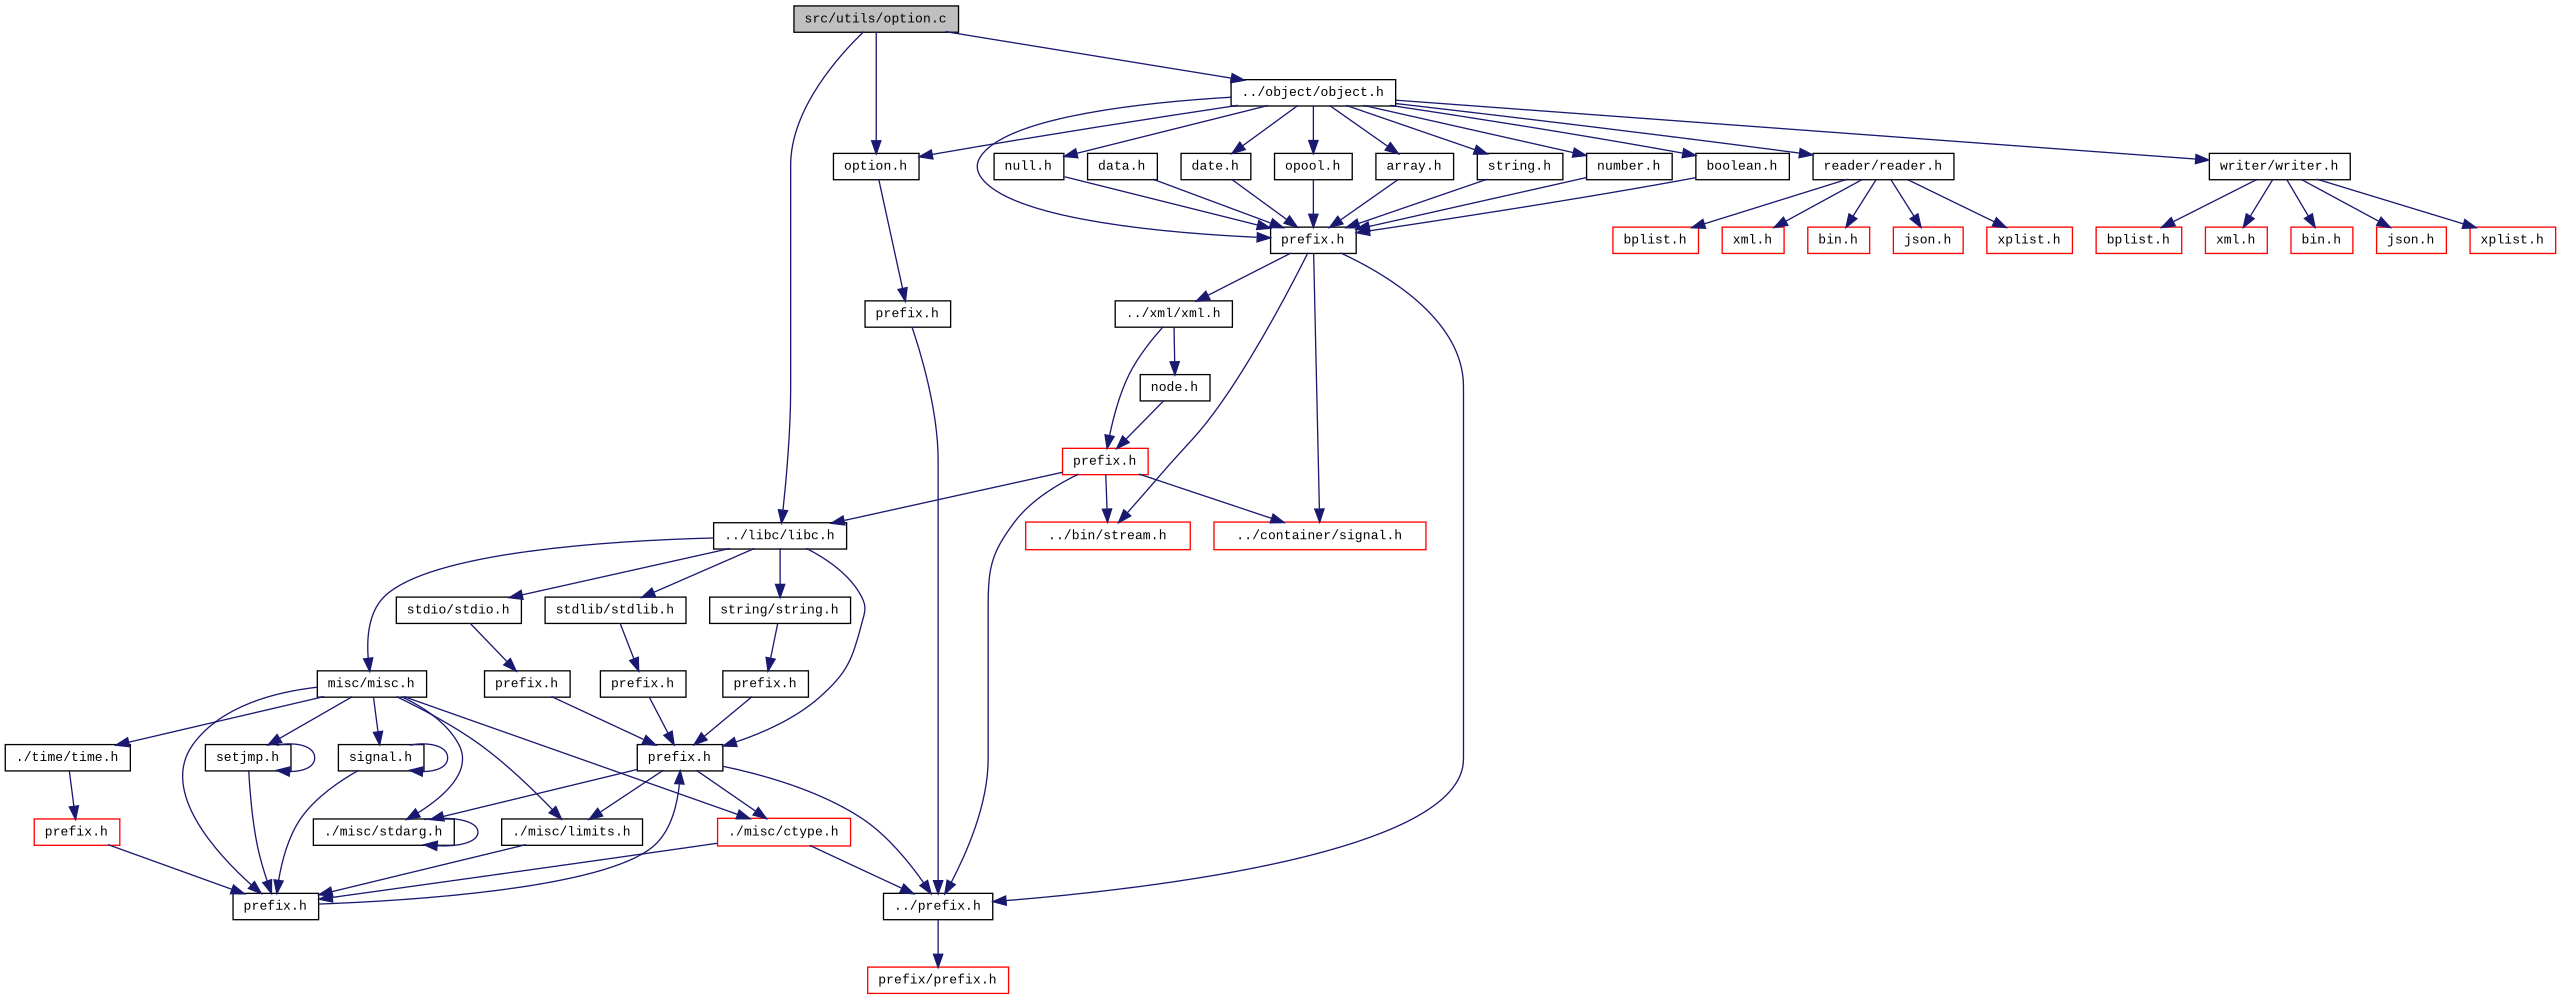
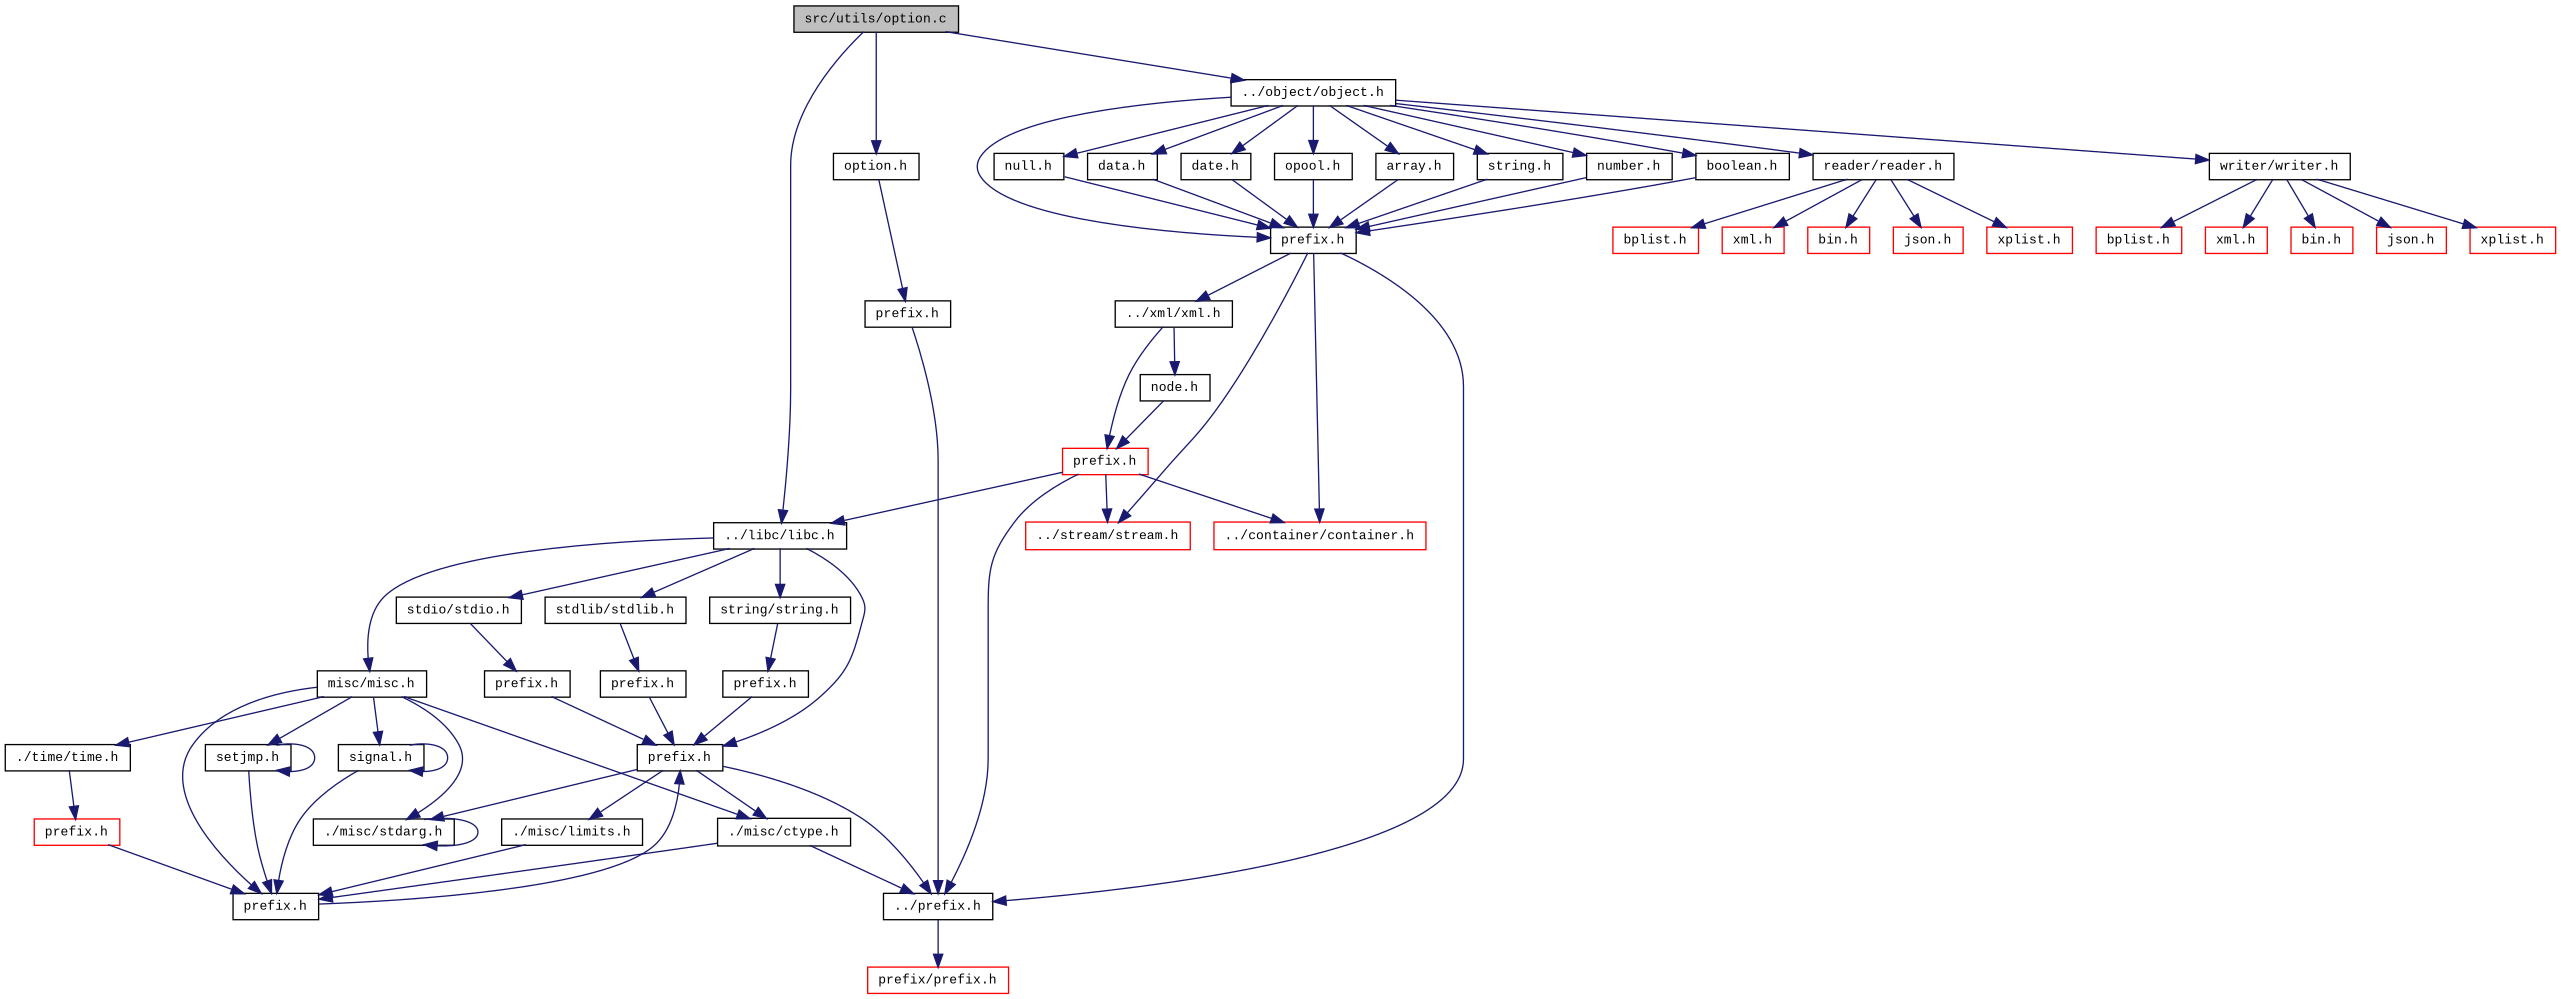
edge "../object/object.h" -> "option.h": now "../object/object.h" -> "data.h"
node "../bin/stream.h": label "../bin/stream.h" -> "../stream/stream.h"
node "../container/signal.h": label "../container/signal.h" -> "../container/container.h"
edge "misc/misc.h" -> "./misc/limits.h": removed
node "./misc/ctype.h": color red -> black
